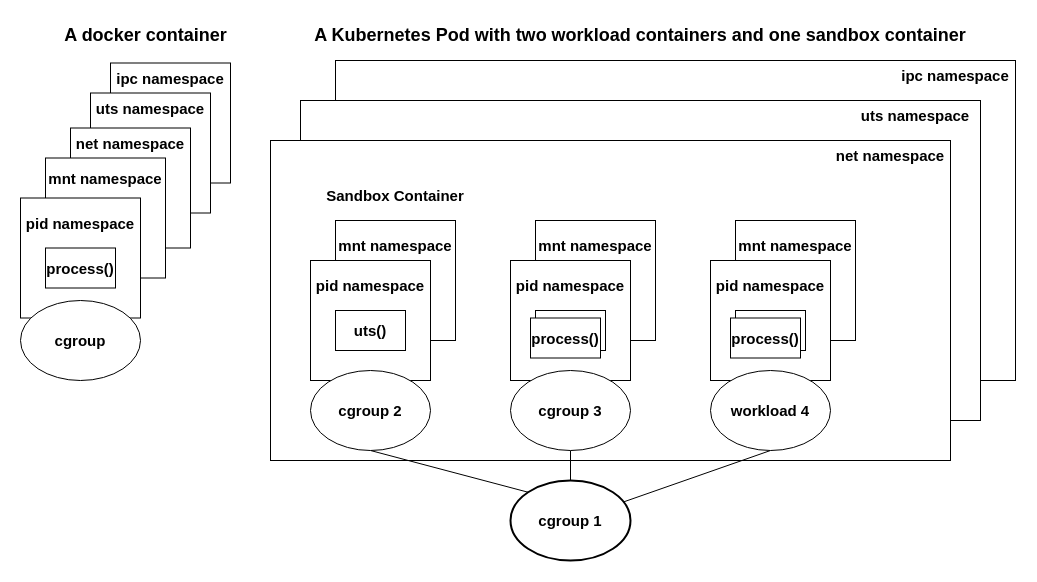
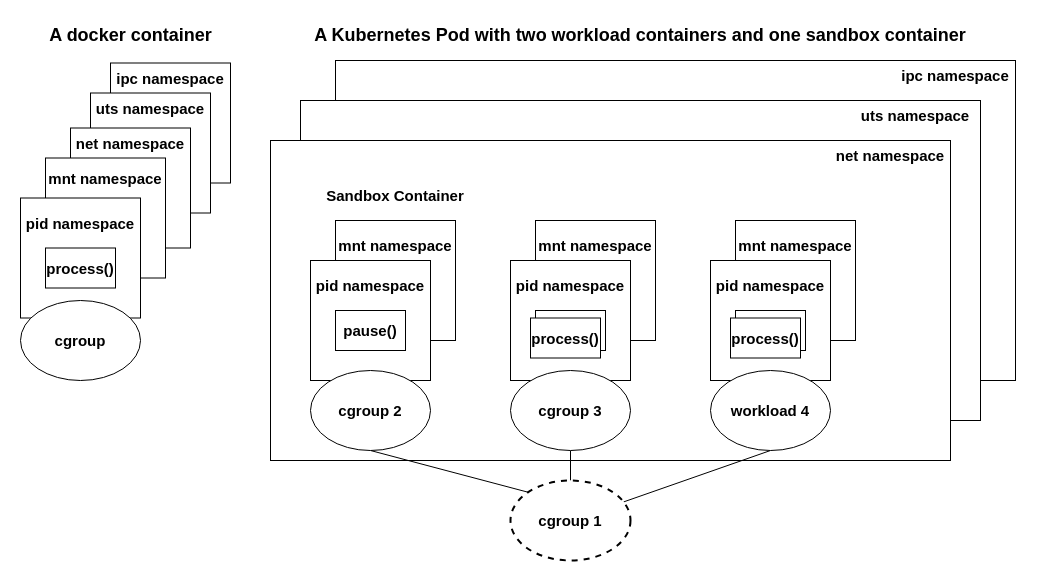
node "A docker container": moved (146, 36) -> (131, 36)
node "uts()": label "uts()" -> "pause()"
node "cgroup 1": style solid -> dashed
